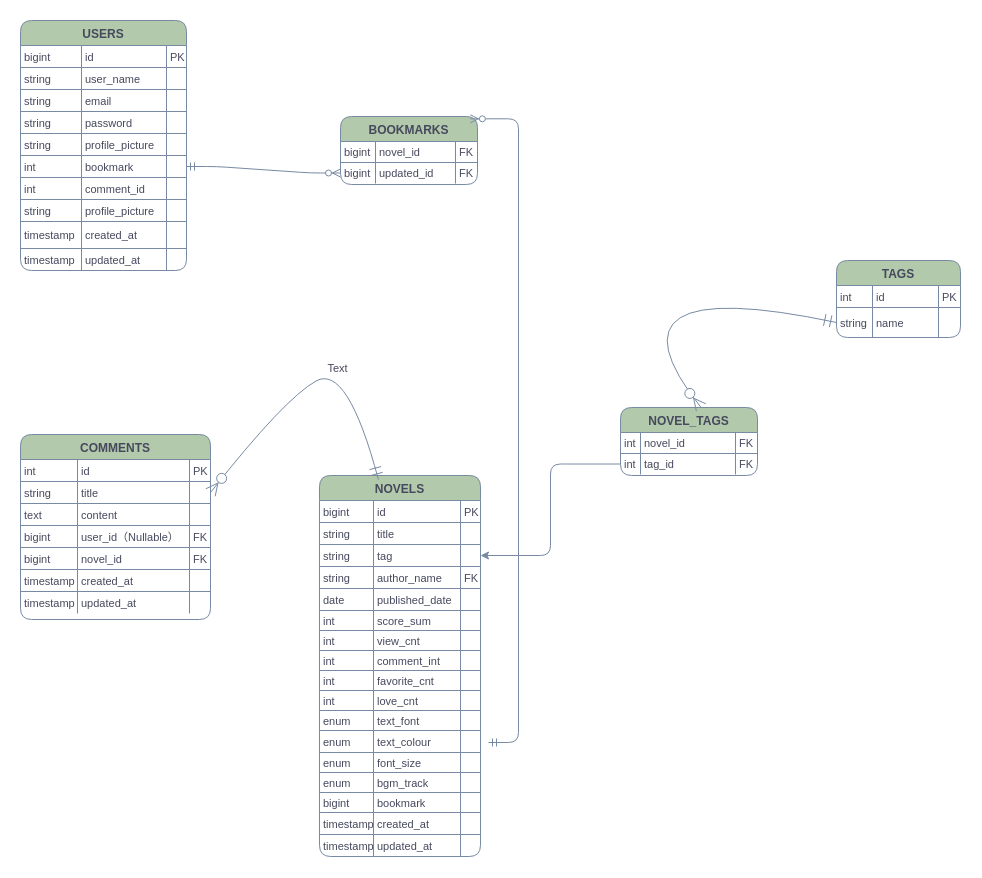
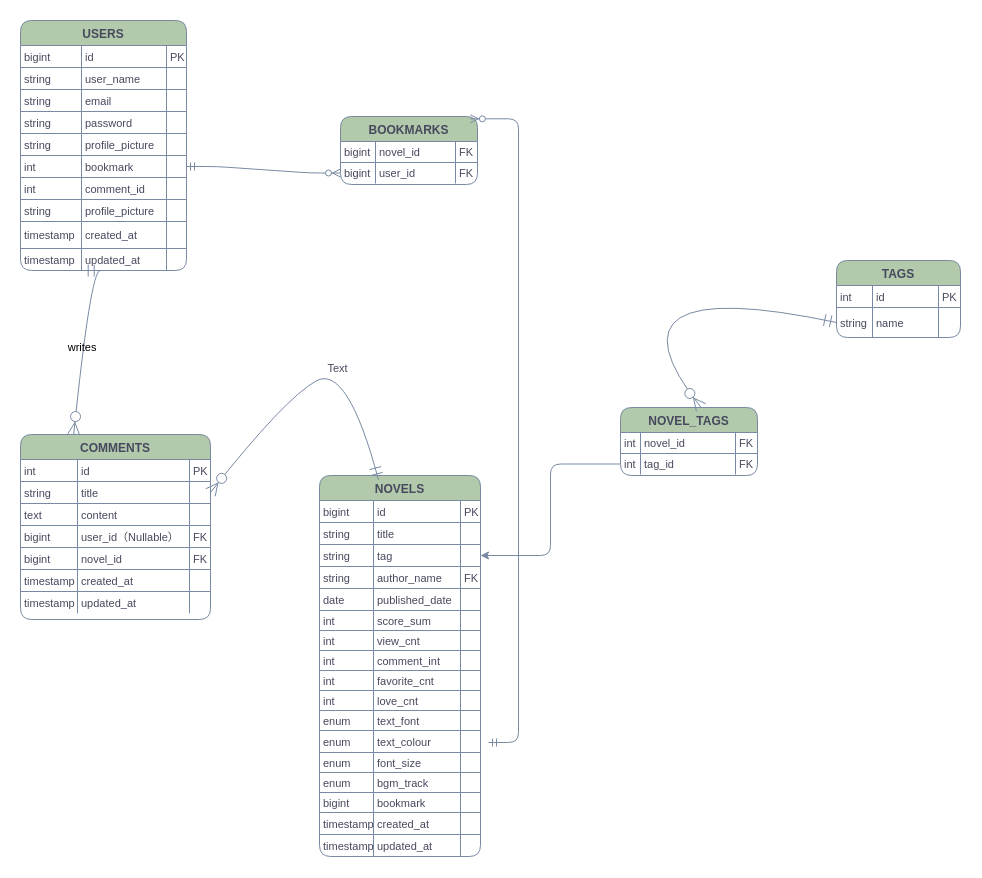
node "updated_id": label "updated_id" -> "user_id"
edge "USERS" -- "COMMENTS": added, label "writes"
